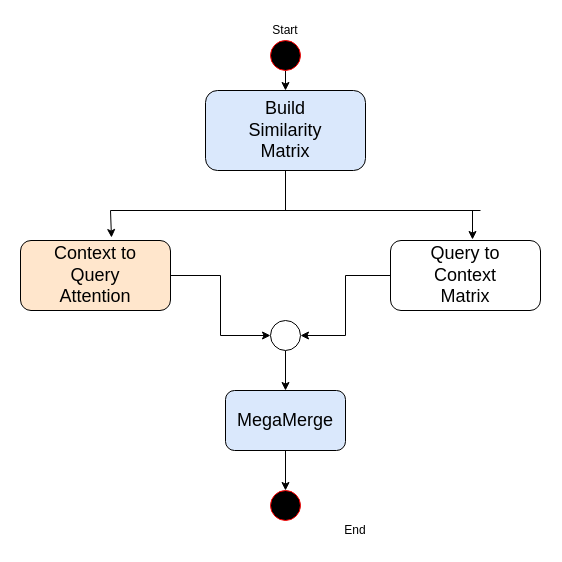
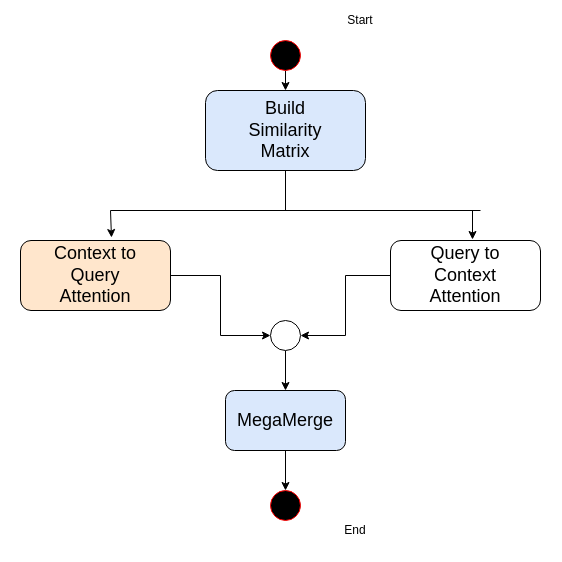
node "Start": moved (286, 31) -> (361, 21)
node "Query to Context Matrix": label "Query to Context Matrix" -> "Query to Context Attention"
